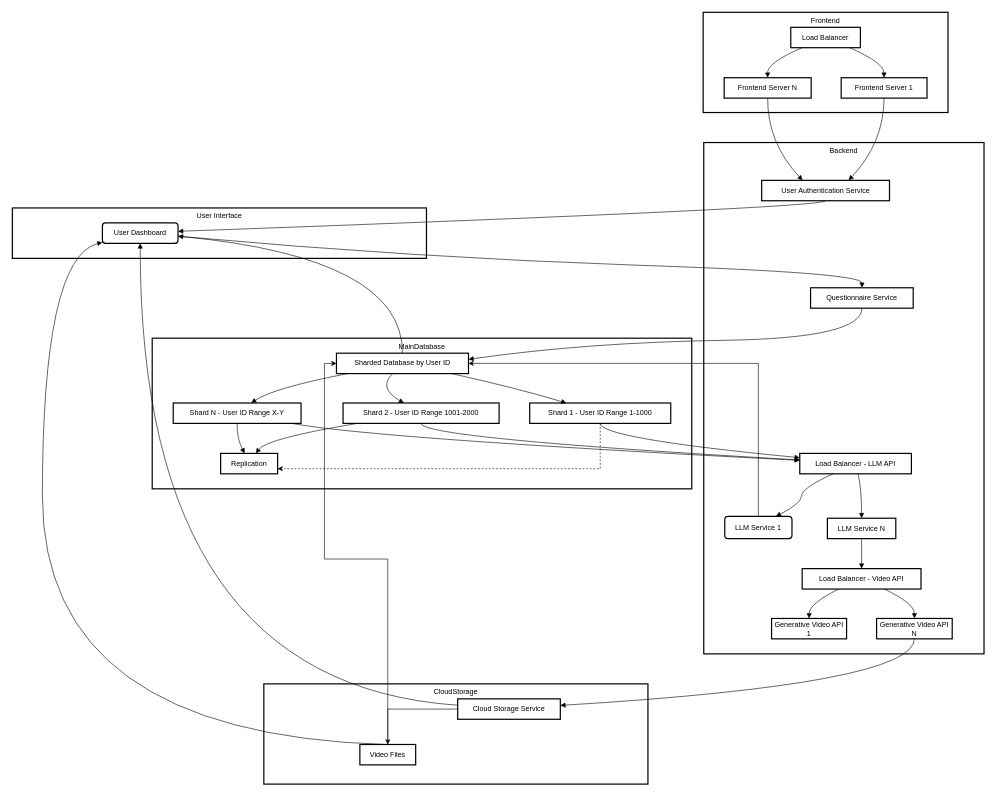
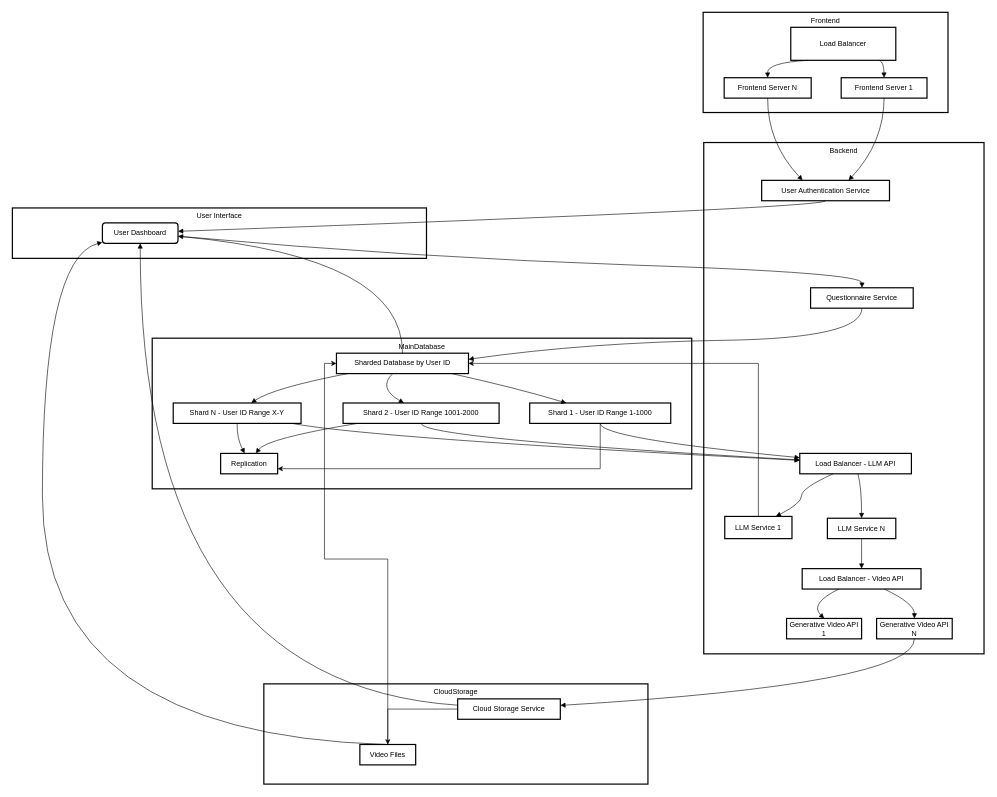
node "Load Balancer": size 70x20 -> 105x33
edge "Shard 1 - User ID Range 1-1000" -> "Replication": style dashed -> solid
node "LLM Service 1": shape rounded rectangle -> rectangle
node "Generative Video API 1": moved (809, 629) -> (824, 629)
